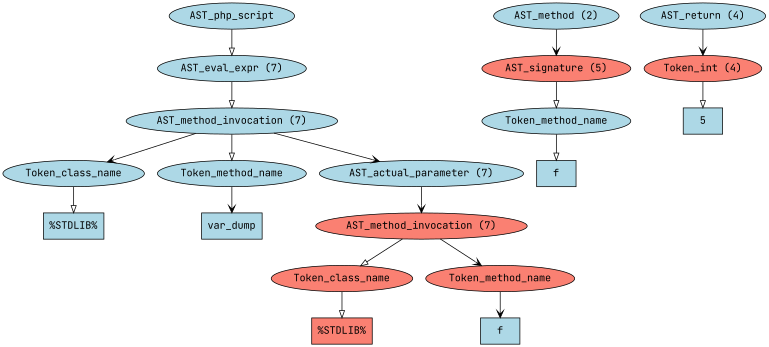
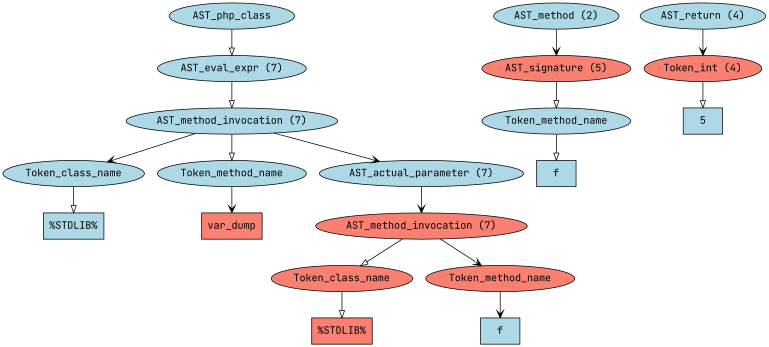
node "AST_php_script": label "AST_php_script" -> "AST_php_class"
node "var_dump": fillcolor lightblue -> salmon
